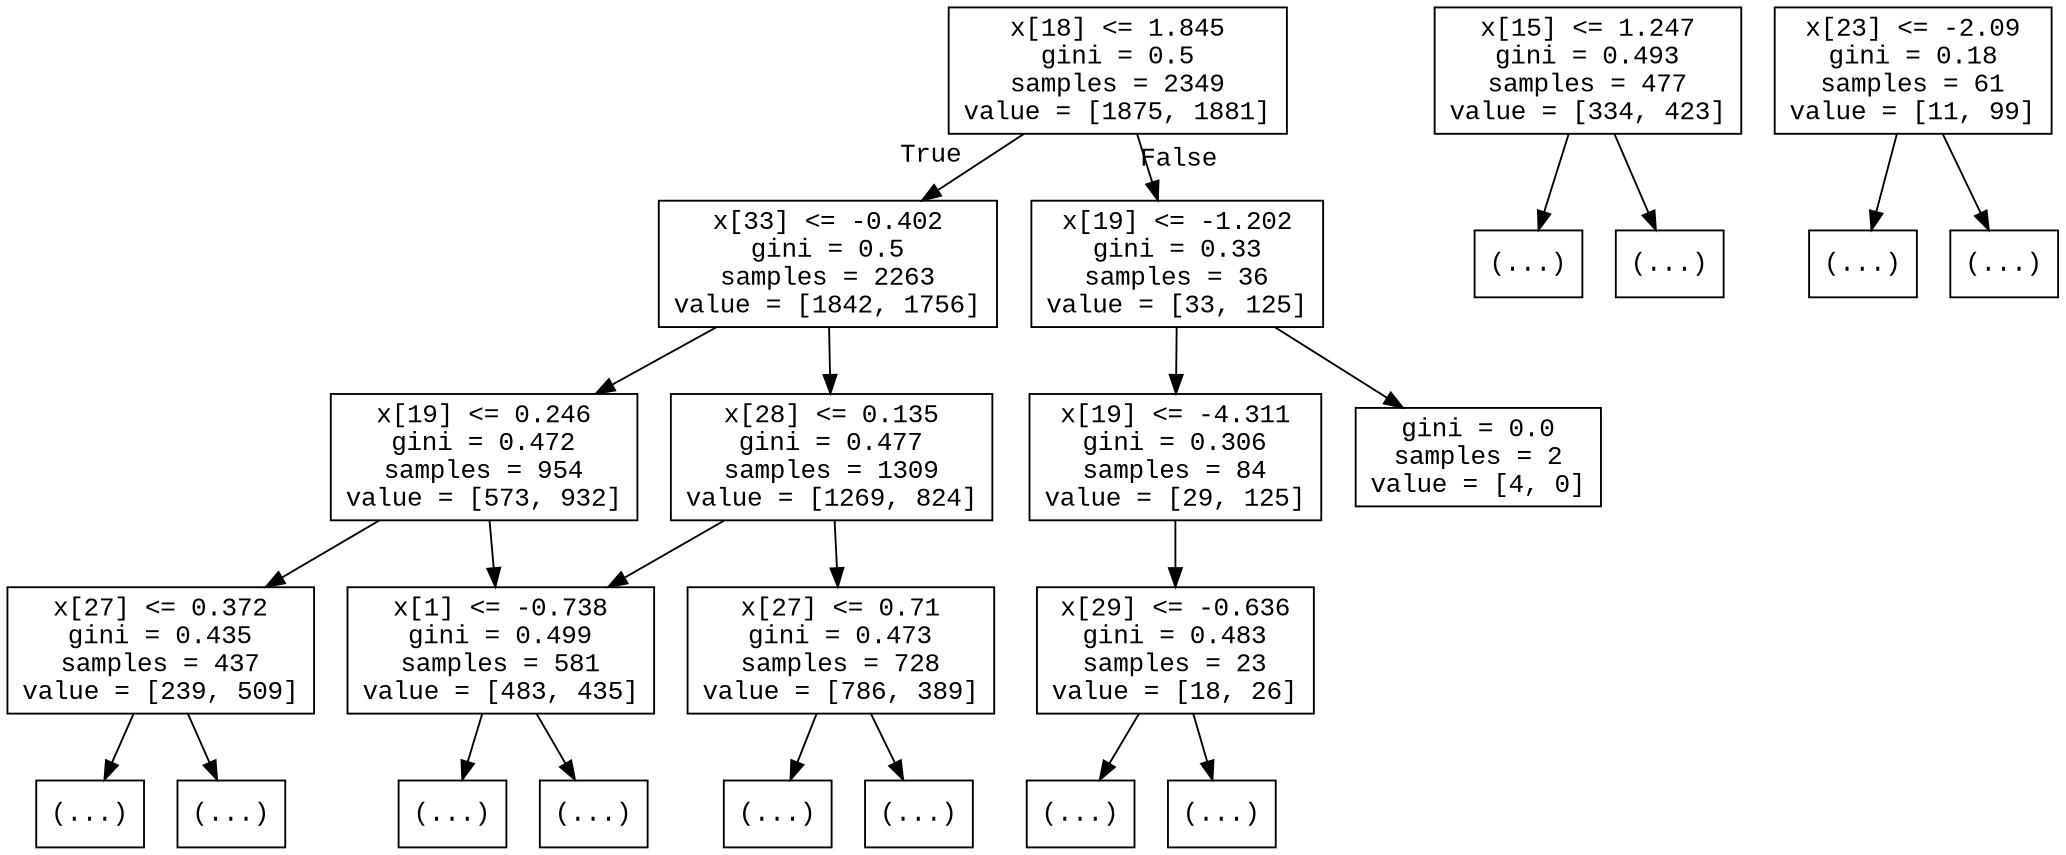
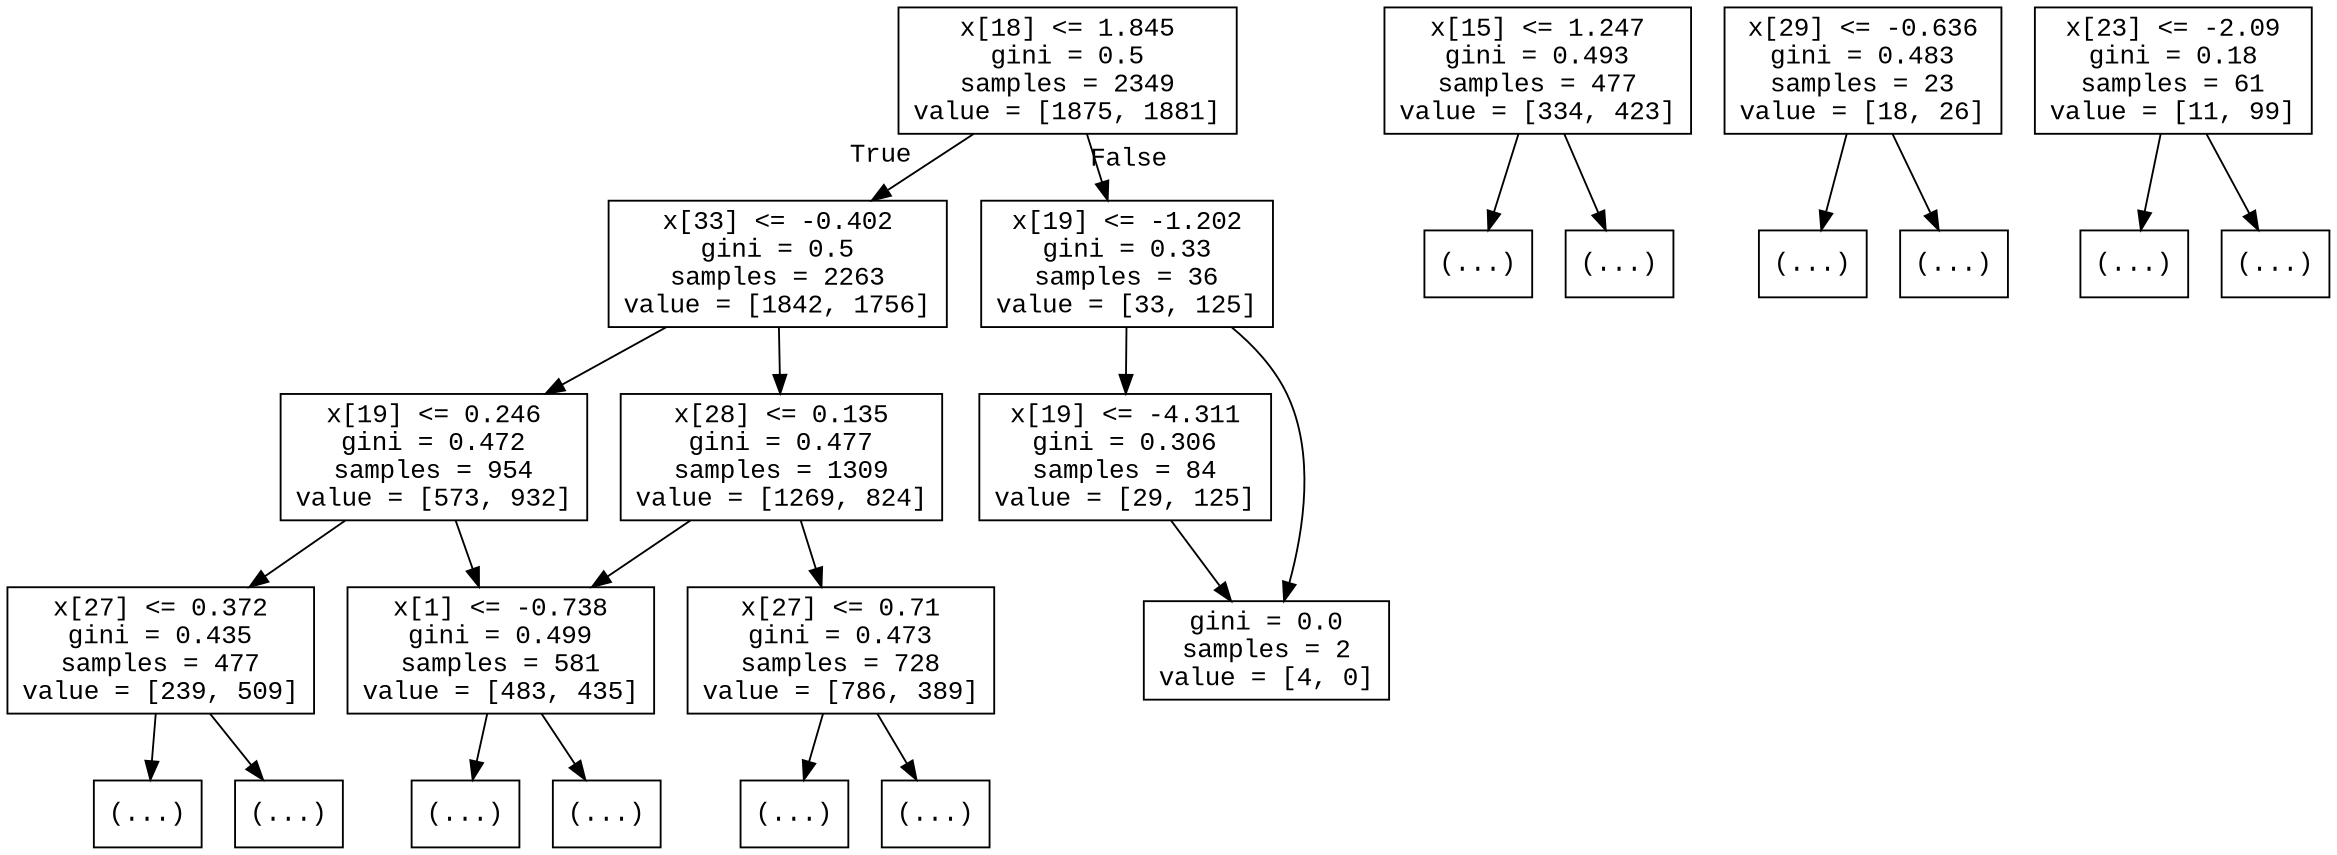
edge "x[19] <= -4.311 gini = 0.306 samples = 84 value = [29, 125]" -> "x[29] <= -0.636 gini = 0.483 samples = 23 value = [18, 26]": now "x[19] <= -4.311 gini = 0.306 samples = 84 value = [29, 125]" -> "gini = 0.0 samples = 2 value = [4, 0]"
node "x[27] <= 0.372 gini = 0.435 samples = 437 value = [239, 509]": label "x[27] <= 0.372 gini = 0.435 samples = 437 value = [239, 509]" -> "x[27] <= 0.372 gini = 0.435 samples = 477 value = [239, 509]"
